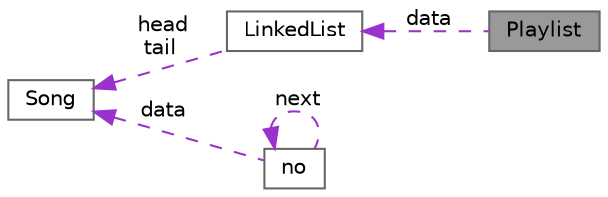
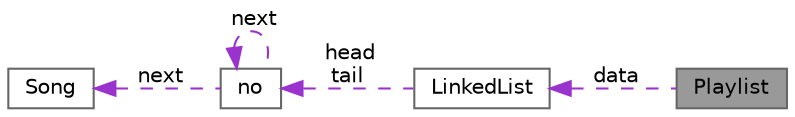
edge "LinkedList" -> "Song": now "LinkedList" -> "no"
edge "no" -> "Song": label " data" -> " next"
